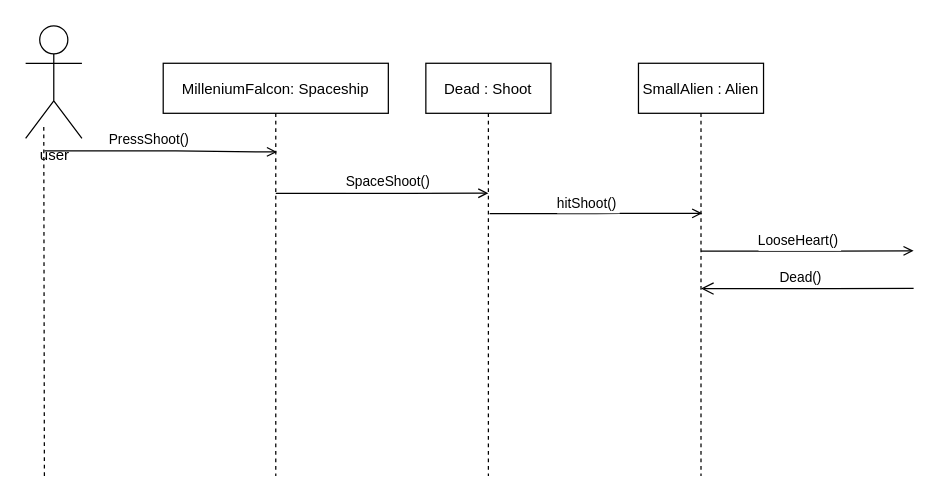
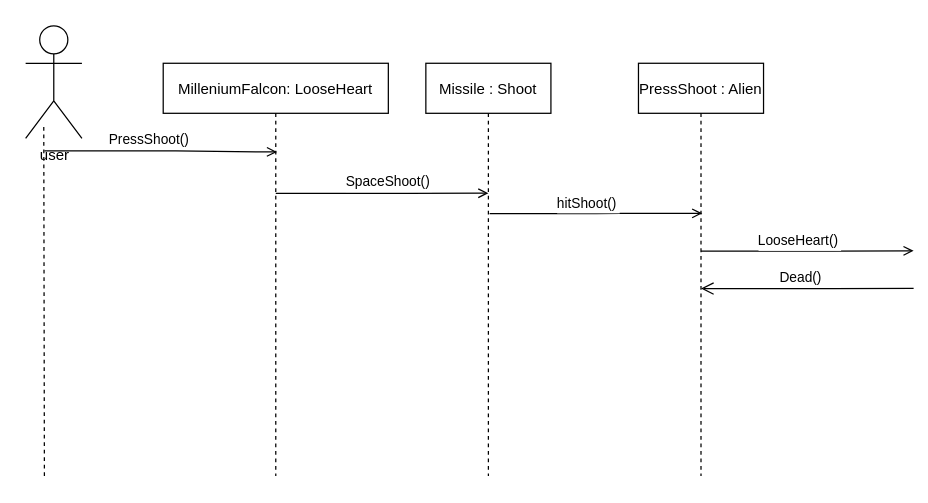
node "MilleniumFalcon: Spaceship": label "MilleniumFalcon: Spaceship" -> "MilleniumFalcon: LooseHeart"
node "Dead : Shoot": label "Dead : Shoot" -> "Missile : Shoot"
node "SmallAlien : Alien": label "SmallAlien : Alien" -> "PressShoot : Alien"
